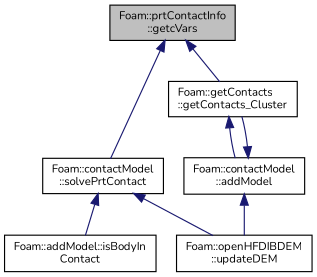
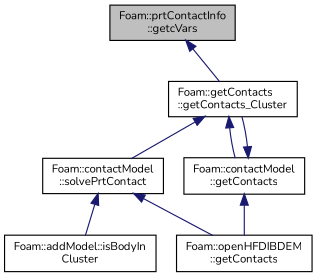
edge "Foam::contactModel ::solvePrtContact" -> "Foam::prtContactInfo ::getcVars": now "Foam::contactModel ::solvePrtContact" -> "Foam::getContacts ::getContacts_Cluster"
node "Foam::contactModel ::addModel": label "Foam::contactModel ::addModel" -> "Foam::contactModel ::getContacts"
node "Foam::addModel::isBodyIn Contact": label "Foam::addModel::isBodyIn Contact" -> "Foam::addModel::isBodyIn Cluster"
node "Foam::openHFDIBDEM ::updateDEM": label "Foam::openHFDIBDEM ::updateDEM" -> "Foam::openHFDIBDEM ::getContacts"
